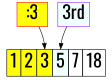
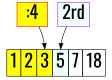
node ":3": label ":3" -> ":4"
node "3rd": label "3rd" -> "2rd"
